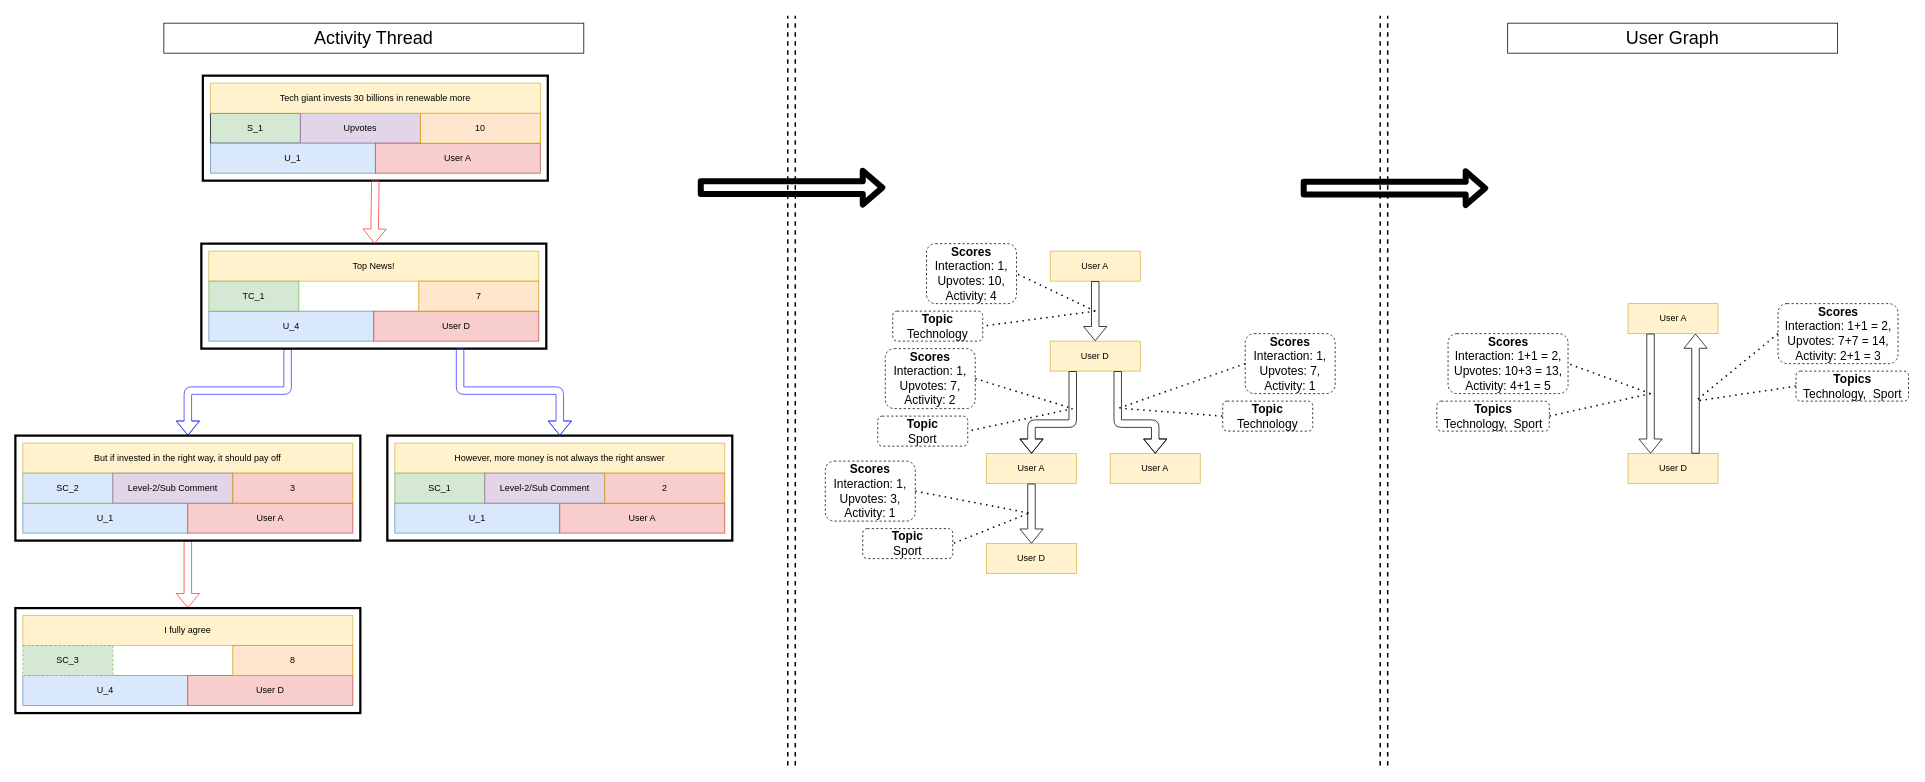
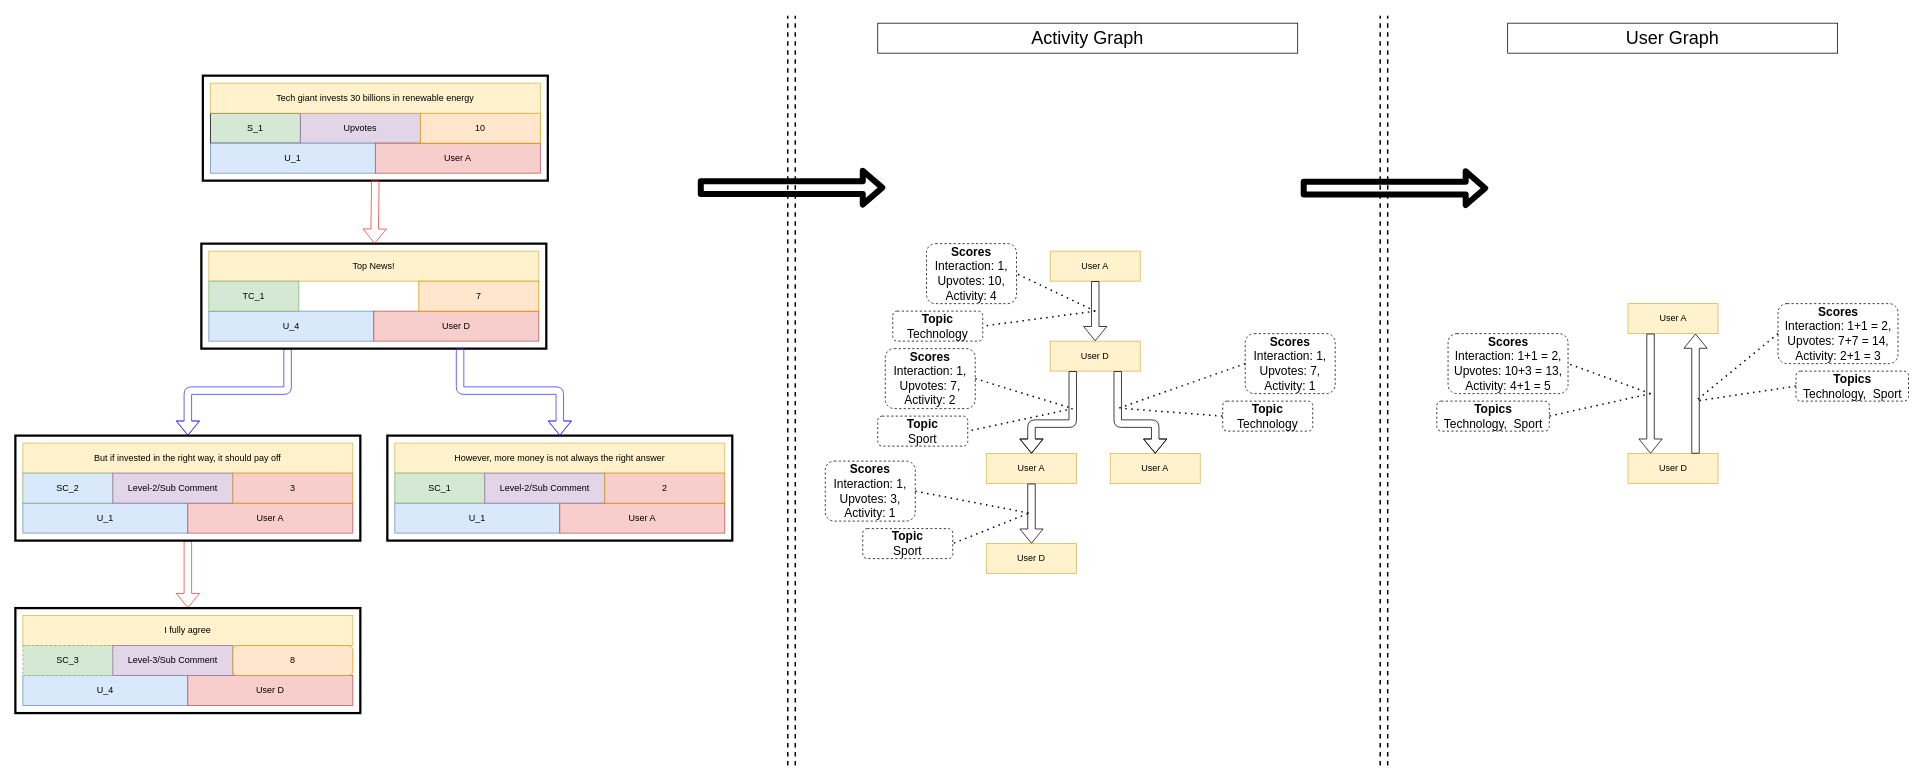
node "Activity Thread": removed
node "Activity Graph": added
node "Tech giant invests 30 billions in renewable more": label "Tech giant invests 30 billions in renewable more" -> "Tech giant invests 30 billions in renewable energy"
node "Level-3/Sub Comment": added
node "8": shape rectangle -> rounded rectangle
